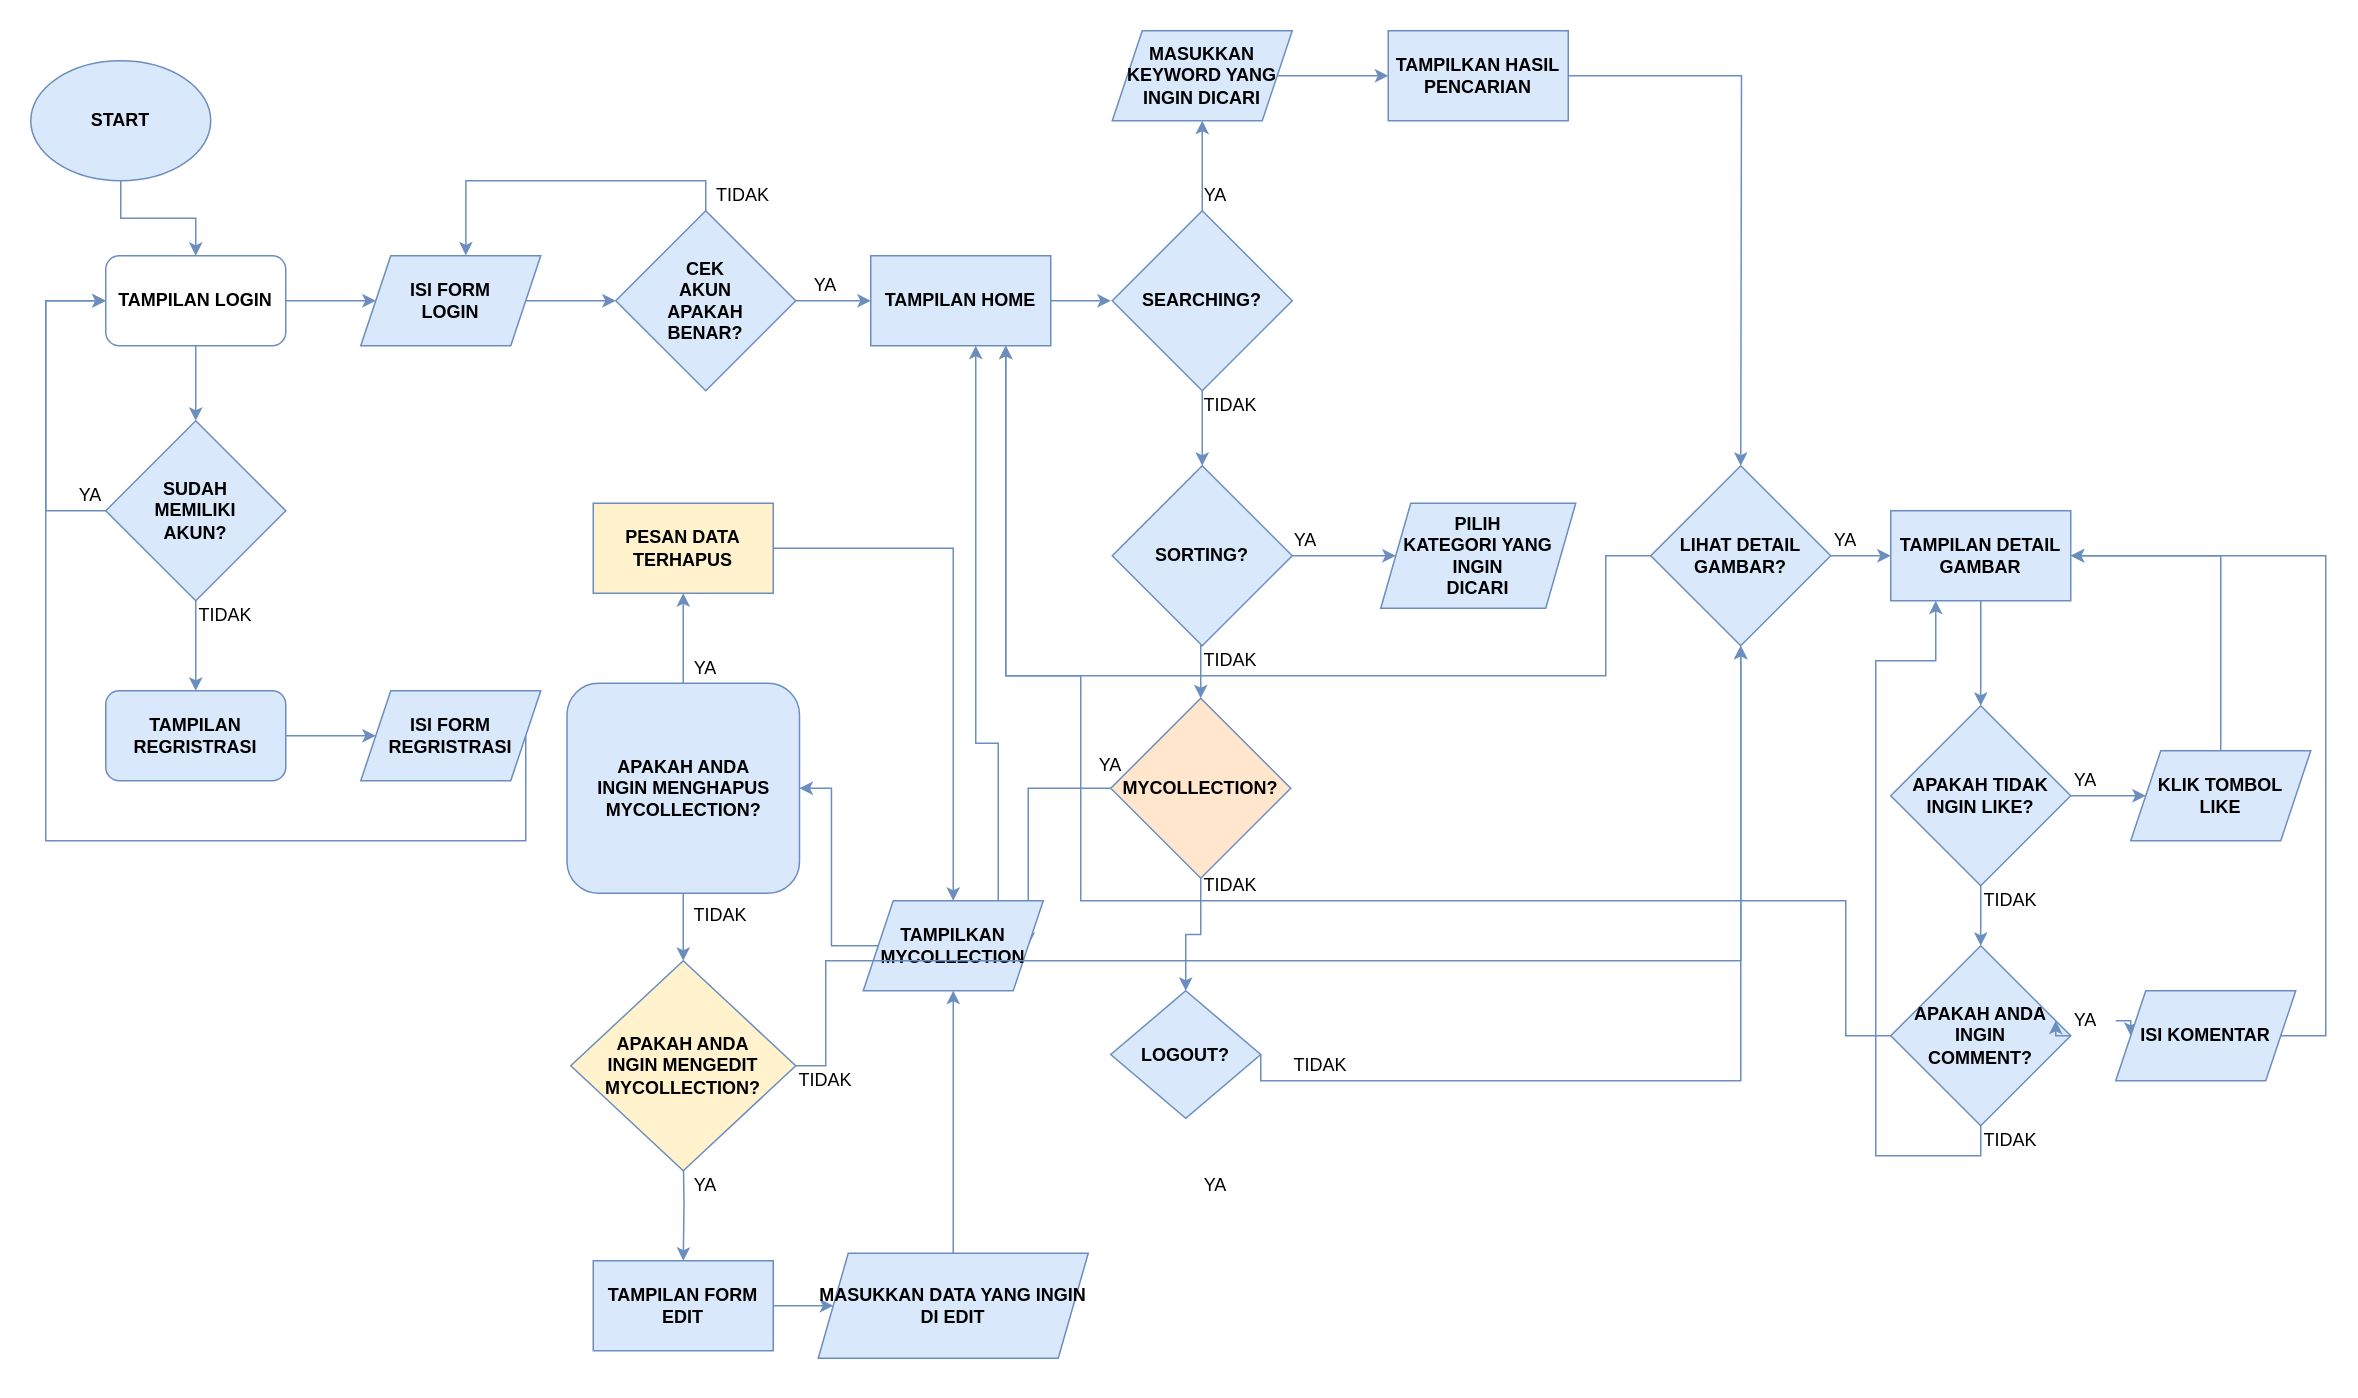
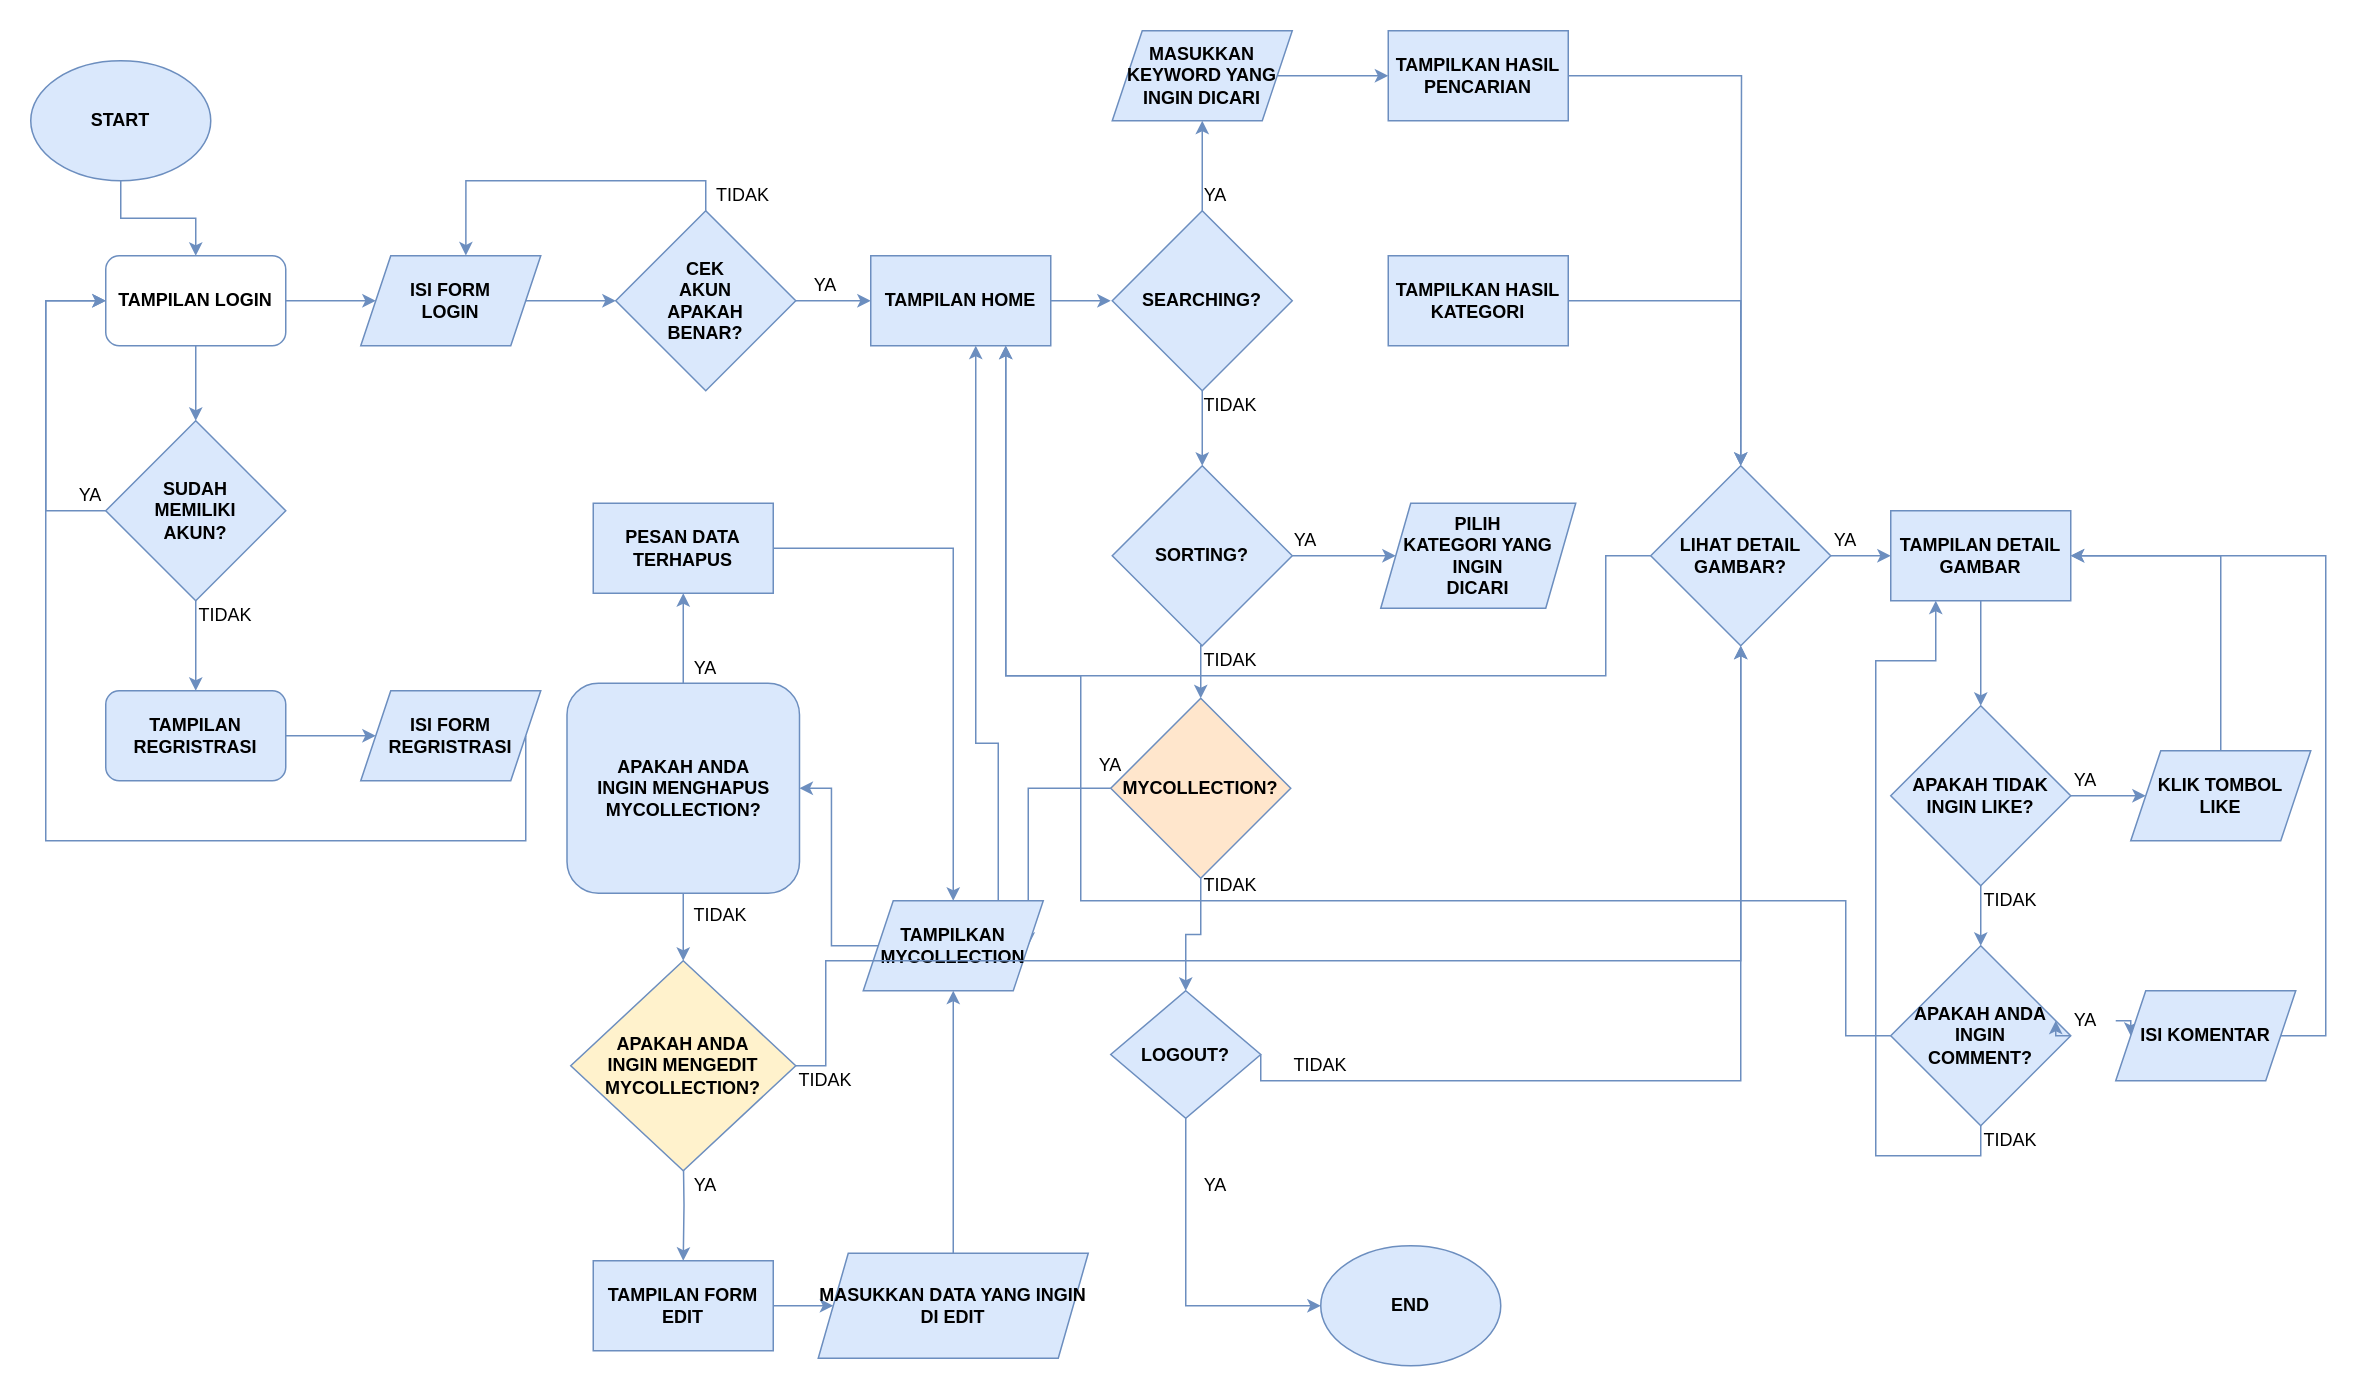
node "TAMPILKAN HASIL KATEGORI": added
edge "TAMPILKAN HASIL KATEGORI" -> "LIHAT DETAIL GAMBAR?": added
node "PESAN DATA TERHAPUS": fillcolor #fff2cc -> #dae8fc
edge "LOGOUT?" -> "END": added
node "END": added
